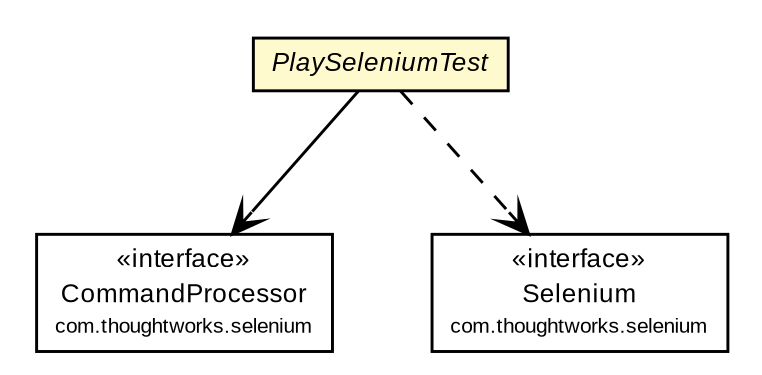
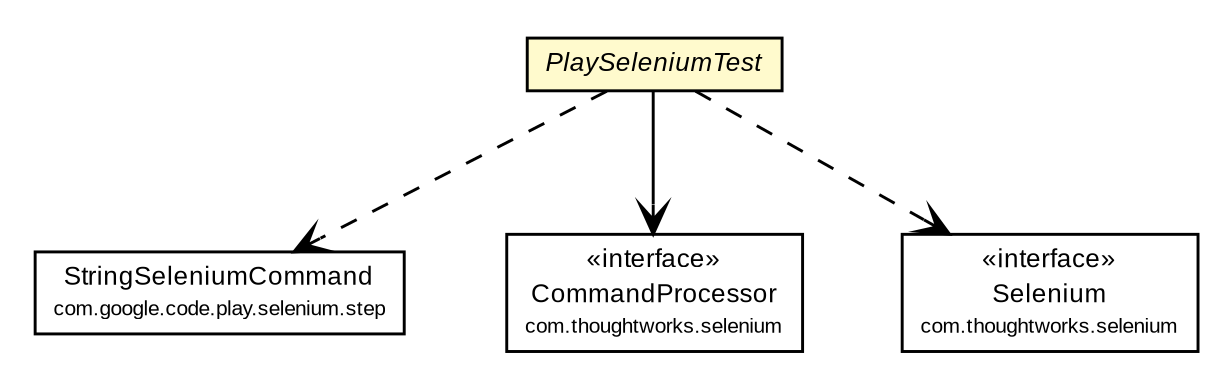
node "StringSeleniumCommand": added
